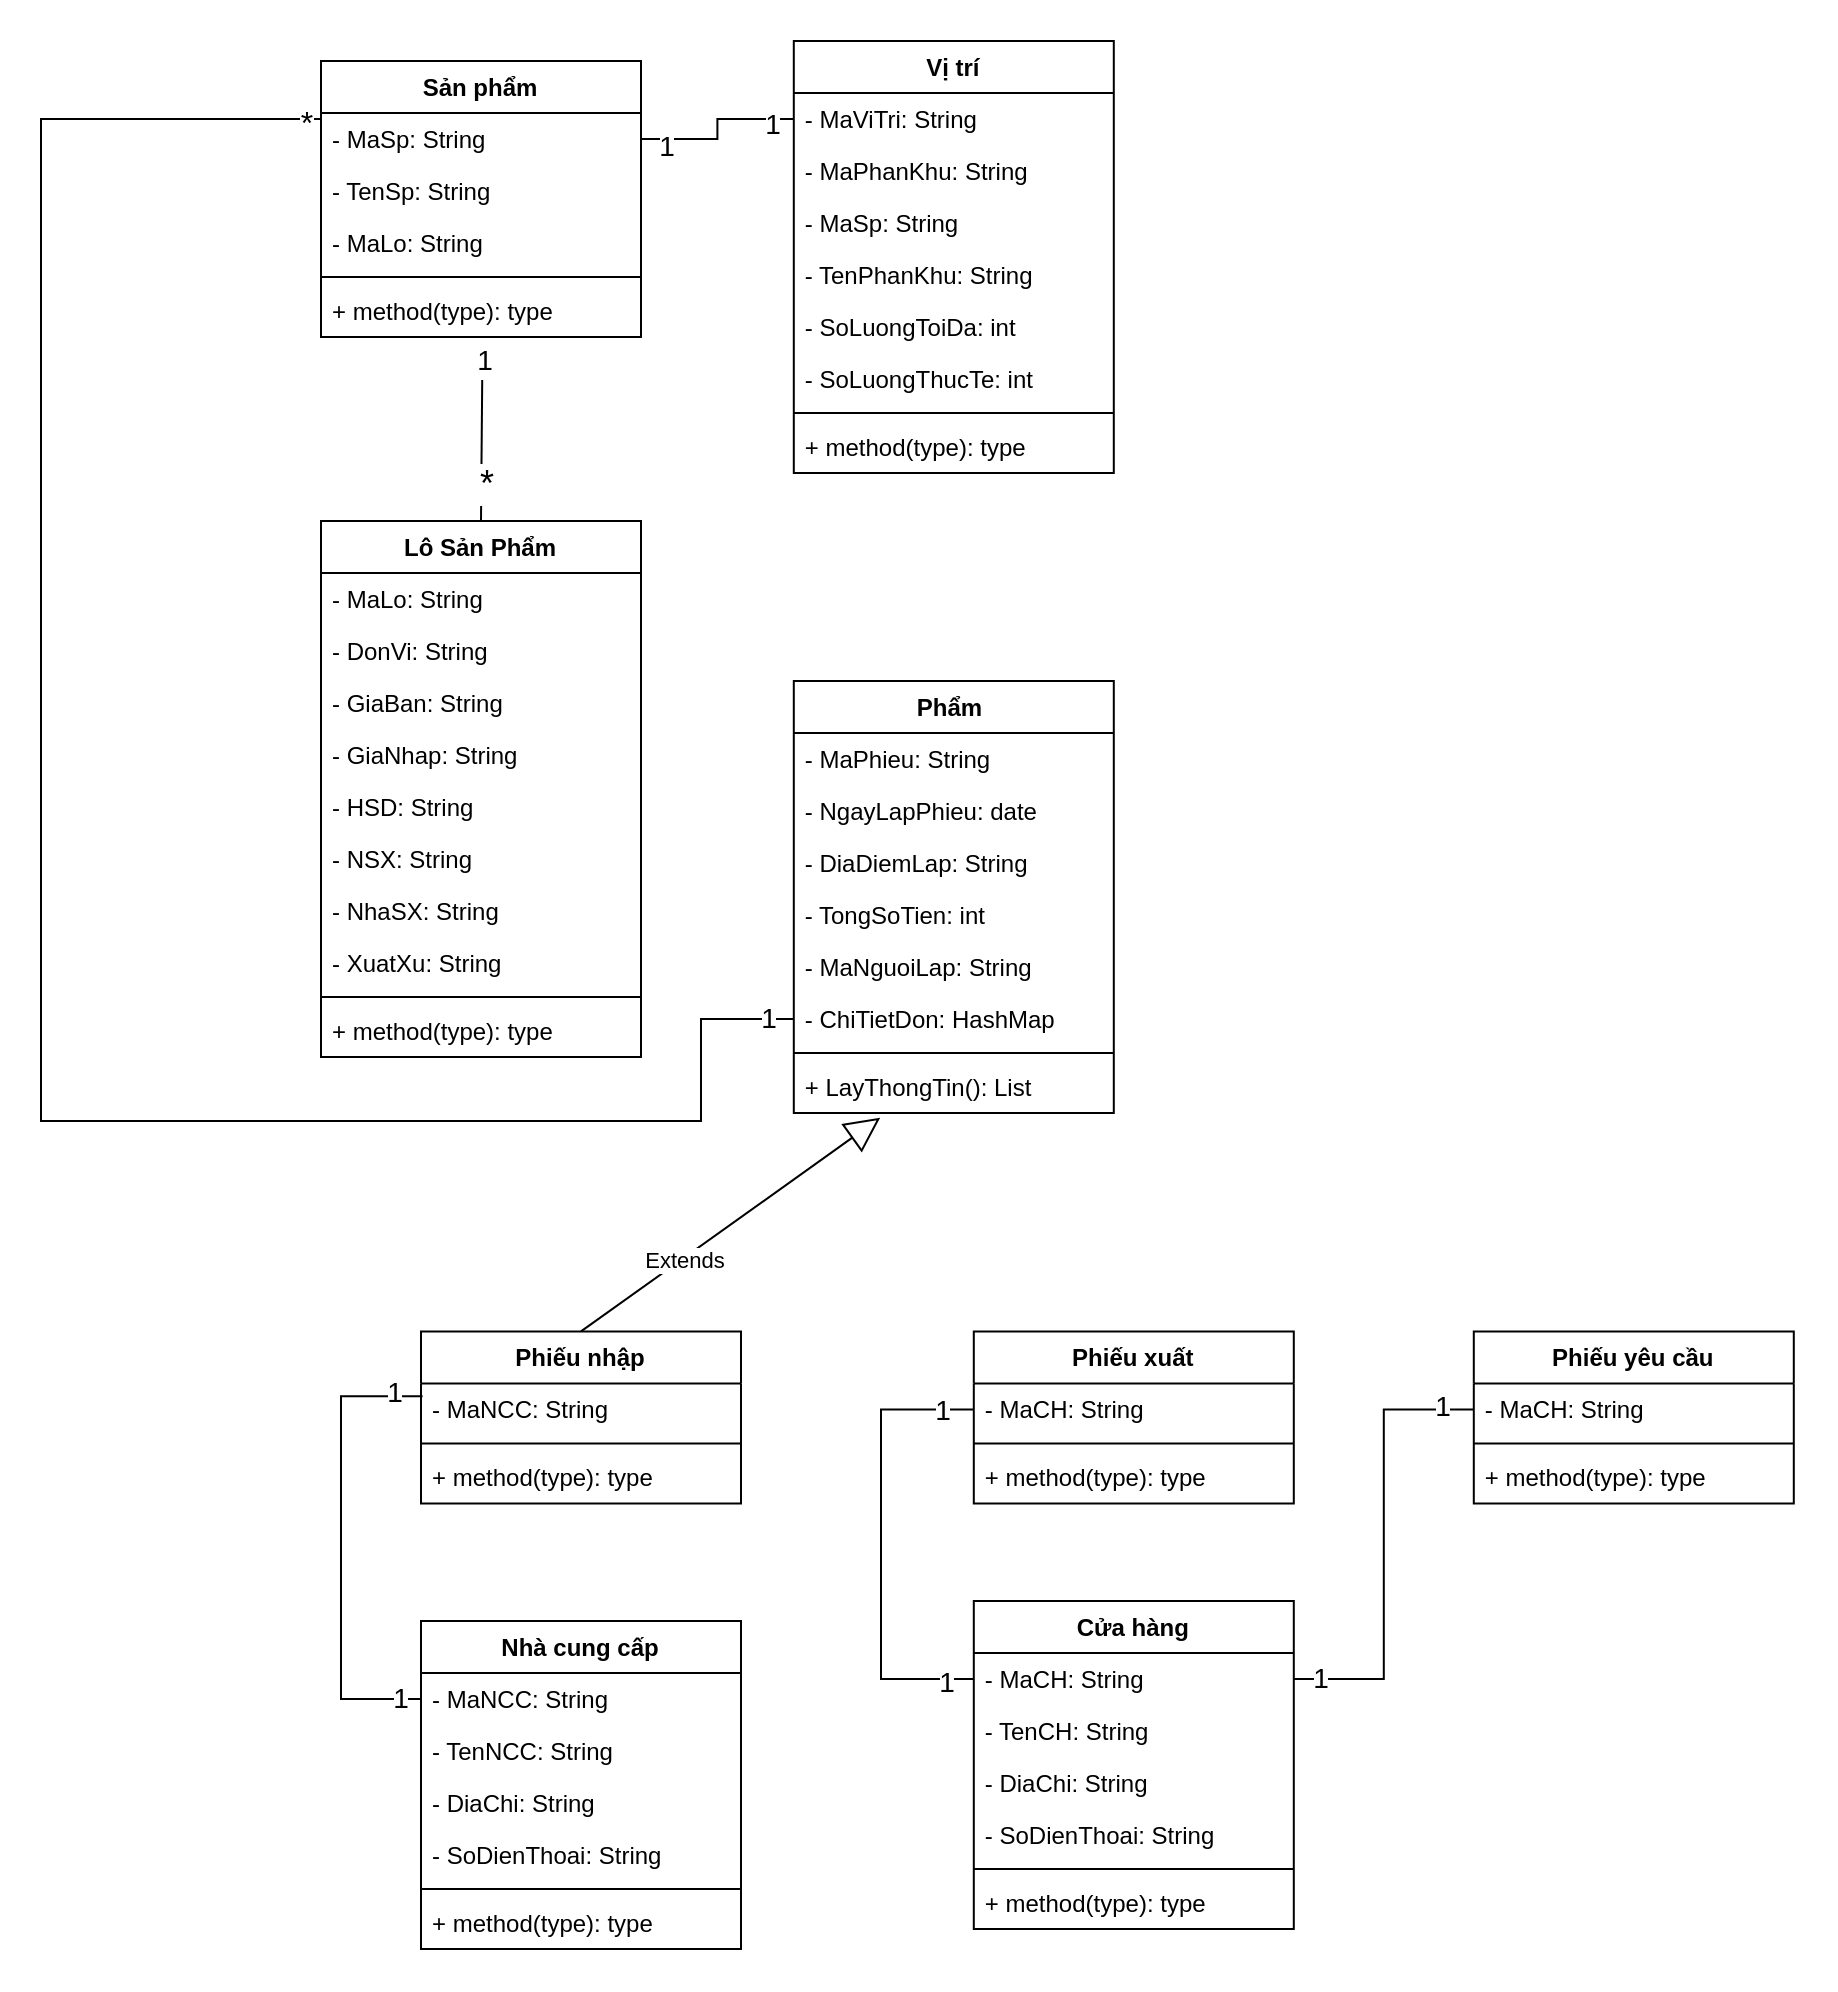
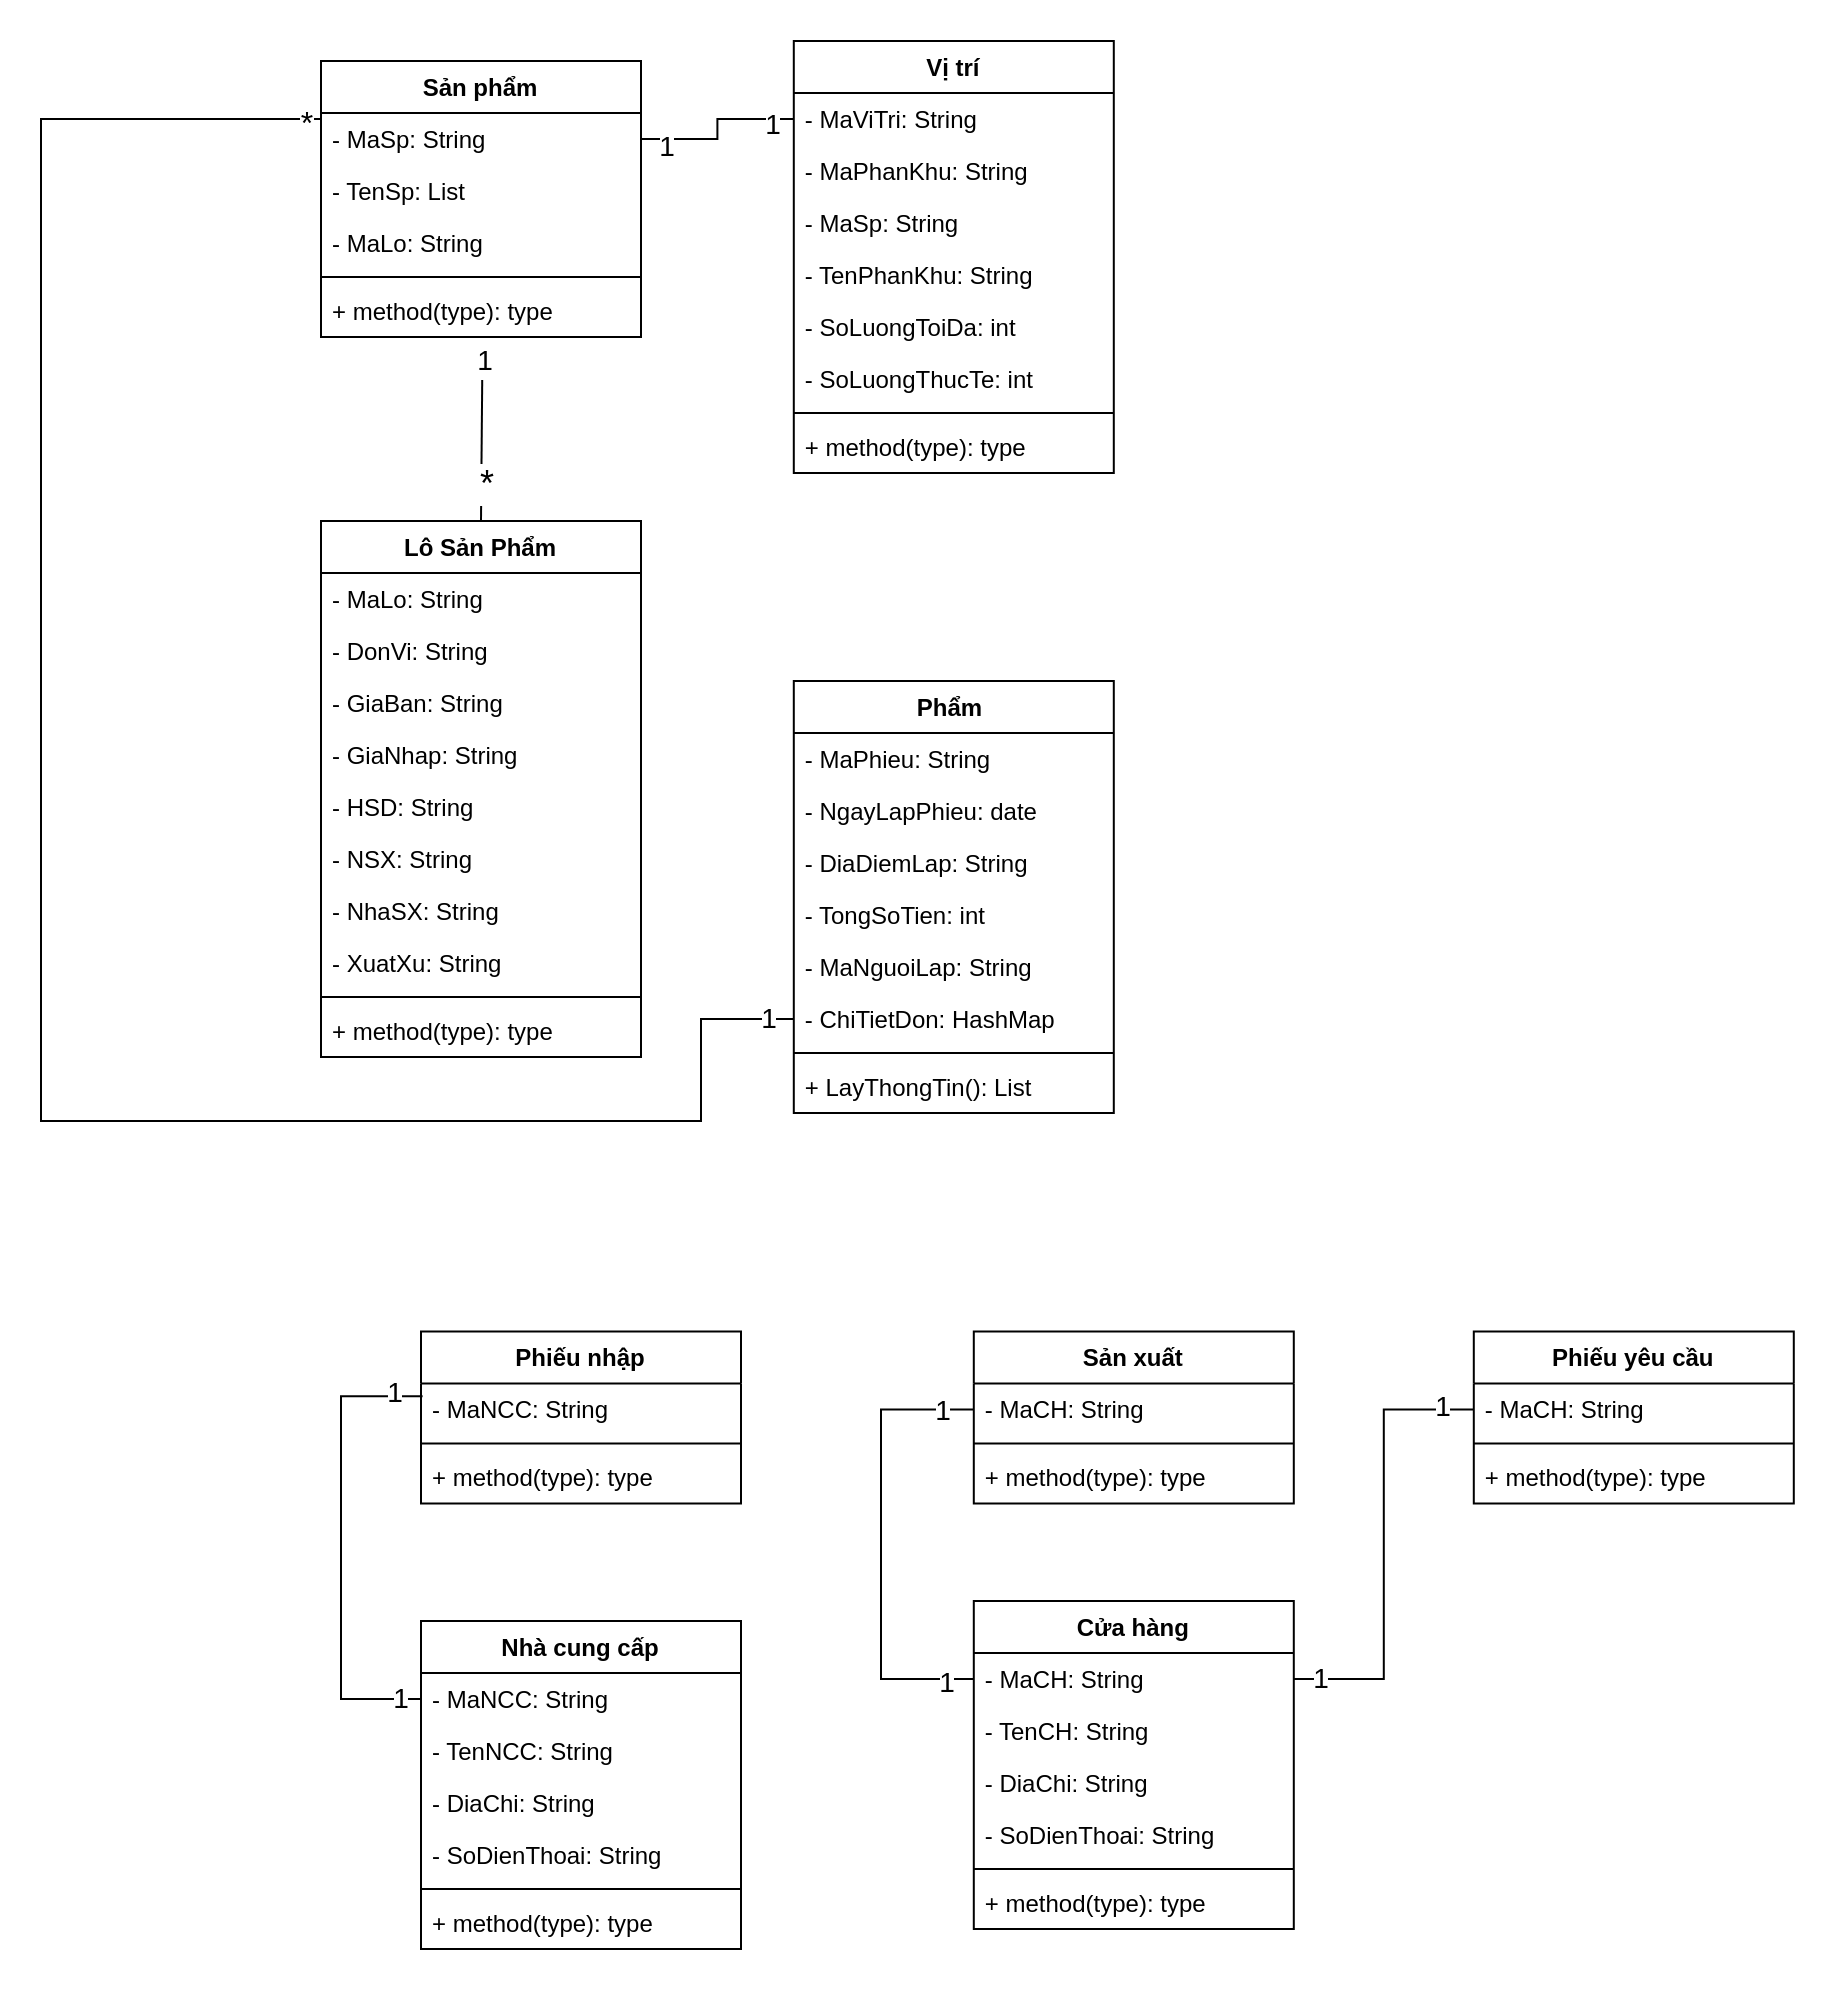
node "- TenSp: String": label "- TenSp: String" -> "- TenSp: List"
edge "Phiếu nhập" -> "+ LayThongTin(): List": removed, label "Extends"
node "Phiếu xuất": label "Phiếu xuất" -> "Sản xuất"
